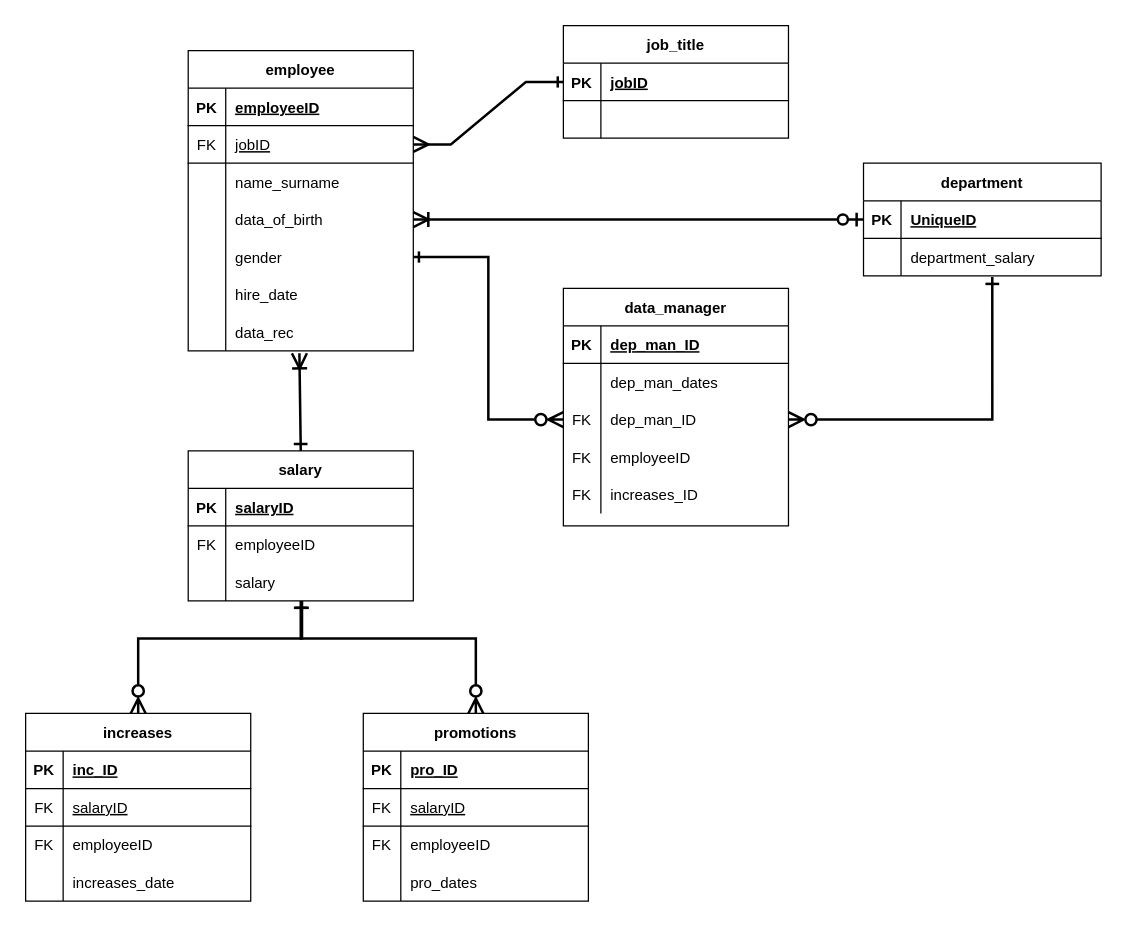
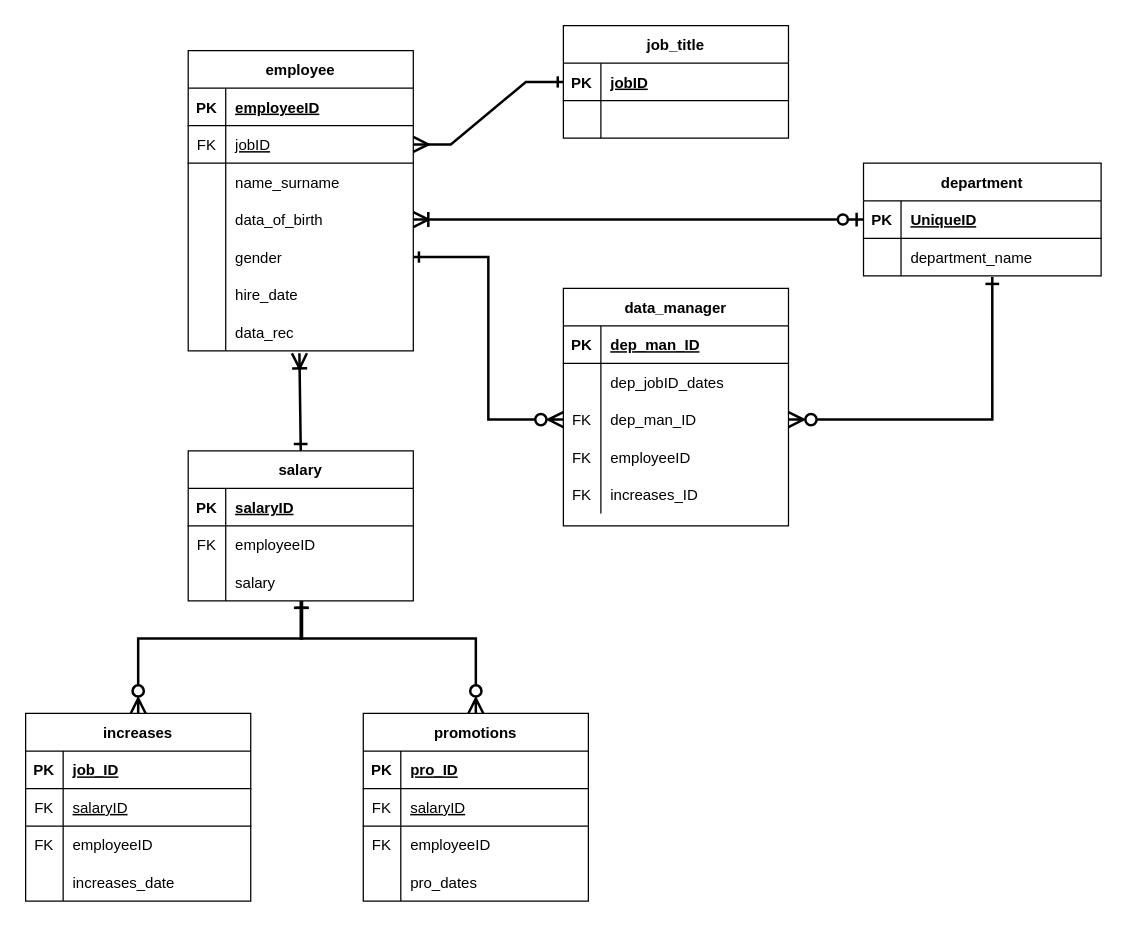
node "department_salary": label "department_salary" -> "department_name"
node "dep_man_dates": label "dep_man_dates" -> "dep_jobID_dates"
node "inc_ID": label "inc_ID" -> "job_ID"
